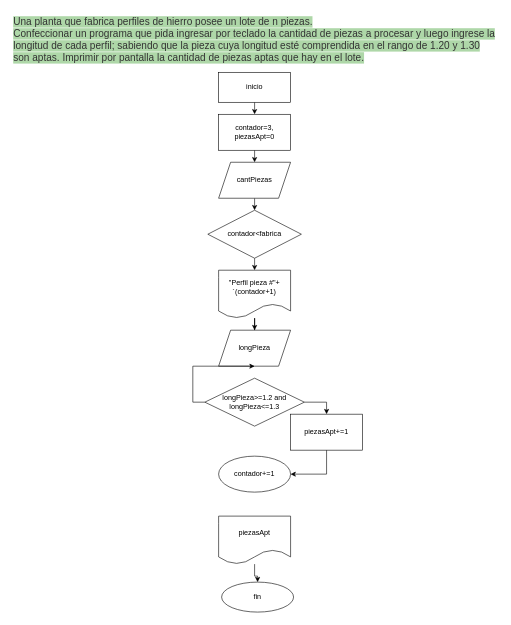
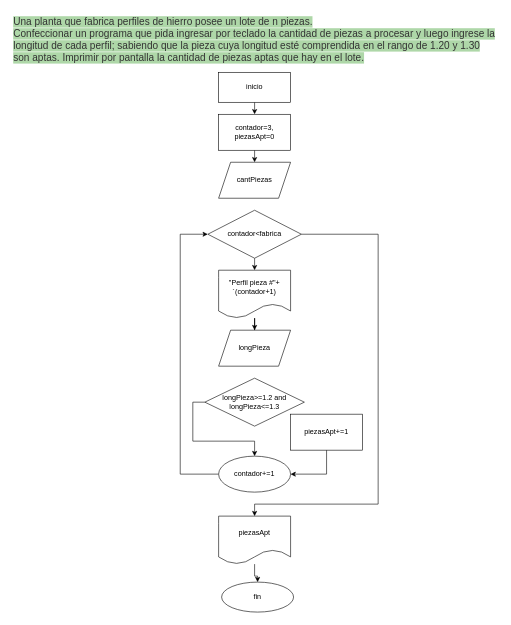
edge "cantPiezas" -> "contador<fabrica": removed
edge "longPieza>=1.2 and longPieza<=1.3" -> "longPieza": now "longPieza>=1.2 and longPieza<=1.3" -> "contador+=1"
edge "longPieza>=1.2 and longPieza<=1.3" -> "piezasApt+=1": removed
edge "contador+=1" -> "contador<fabrica": added
edge "contador<fabrica" -> "piezasApt": added
